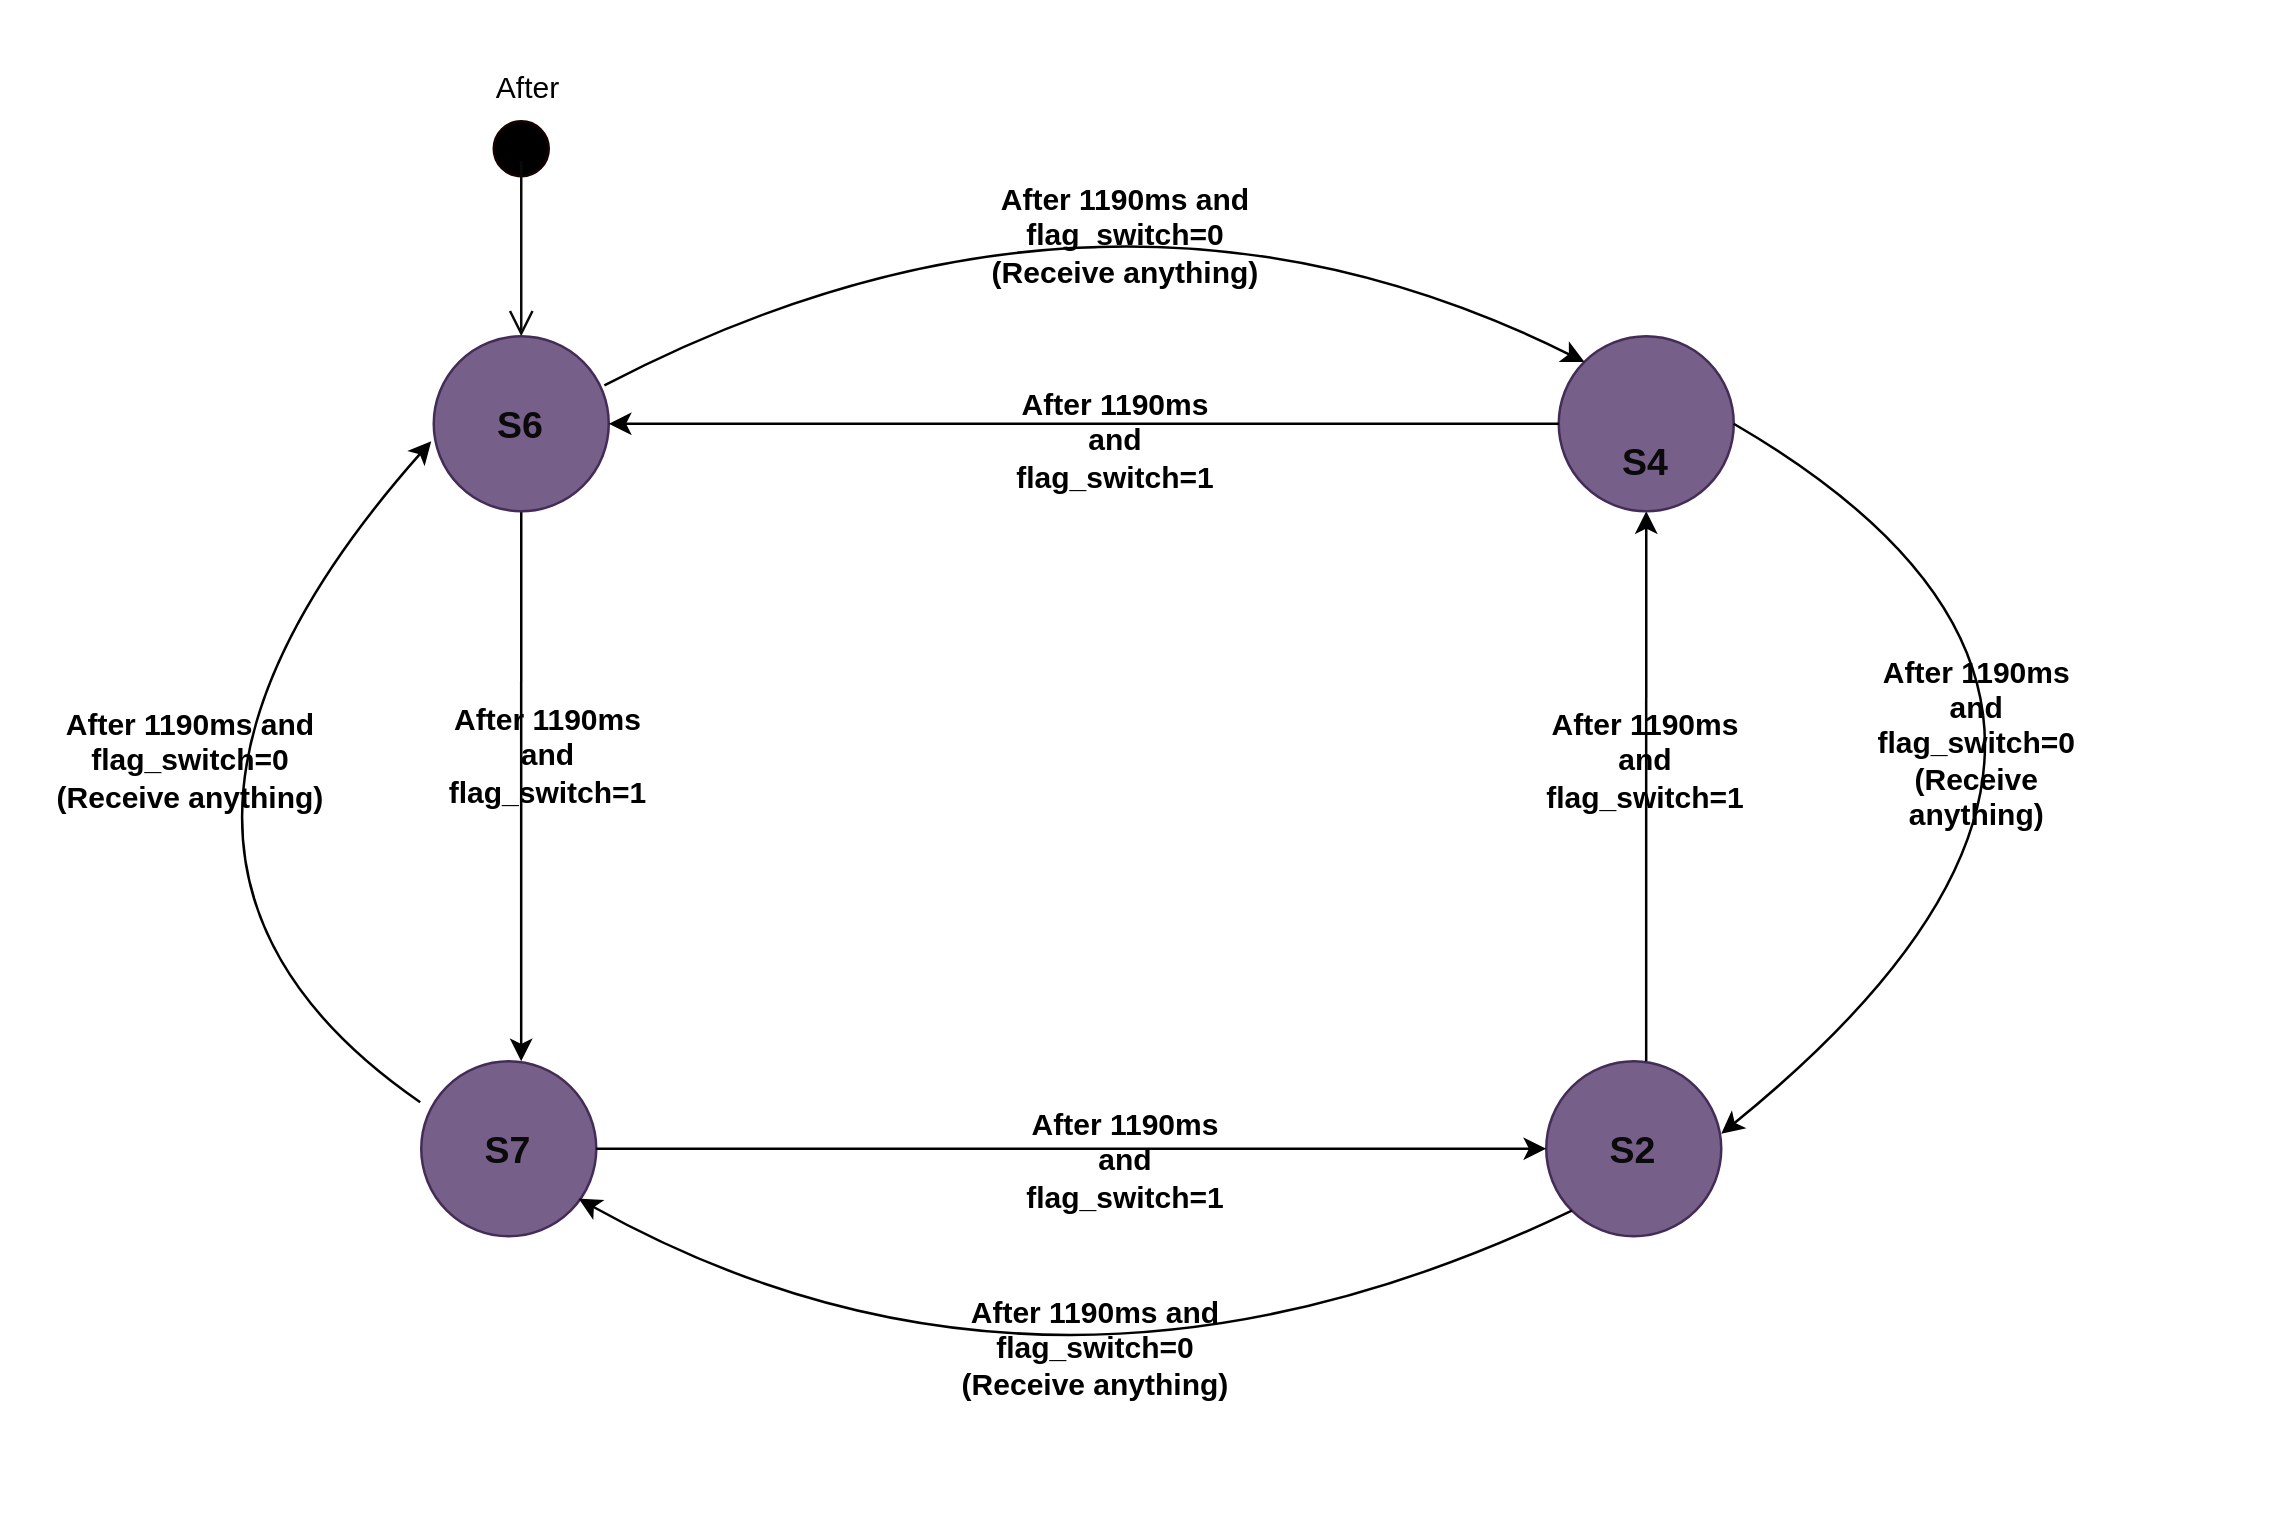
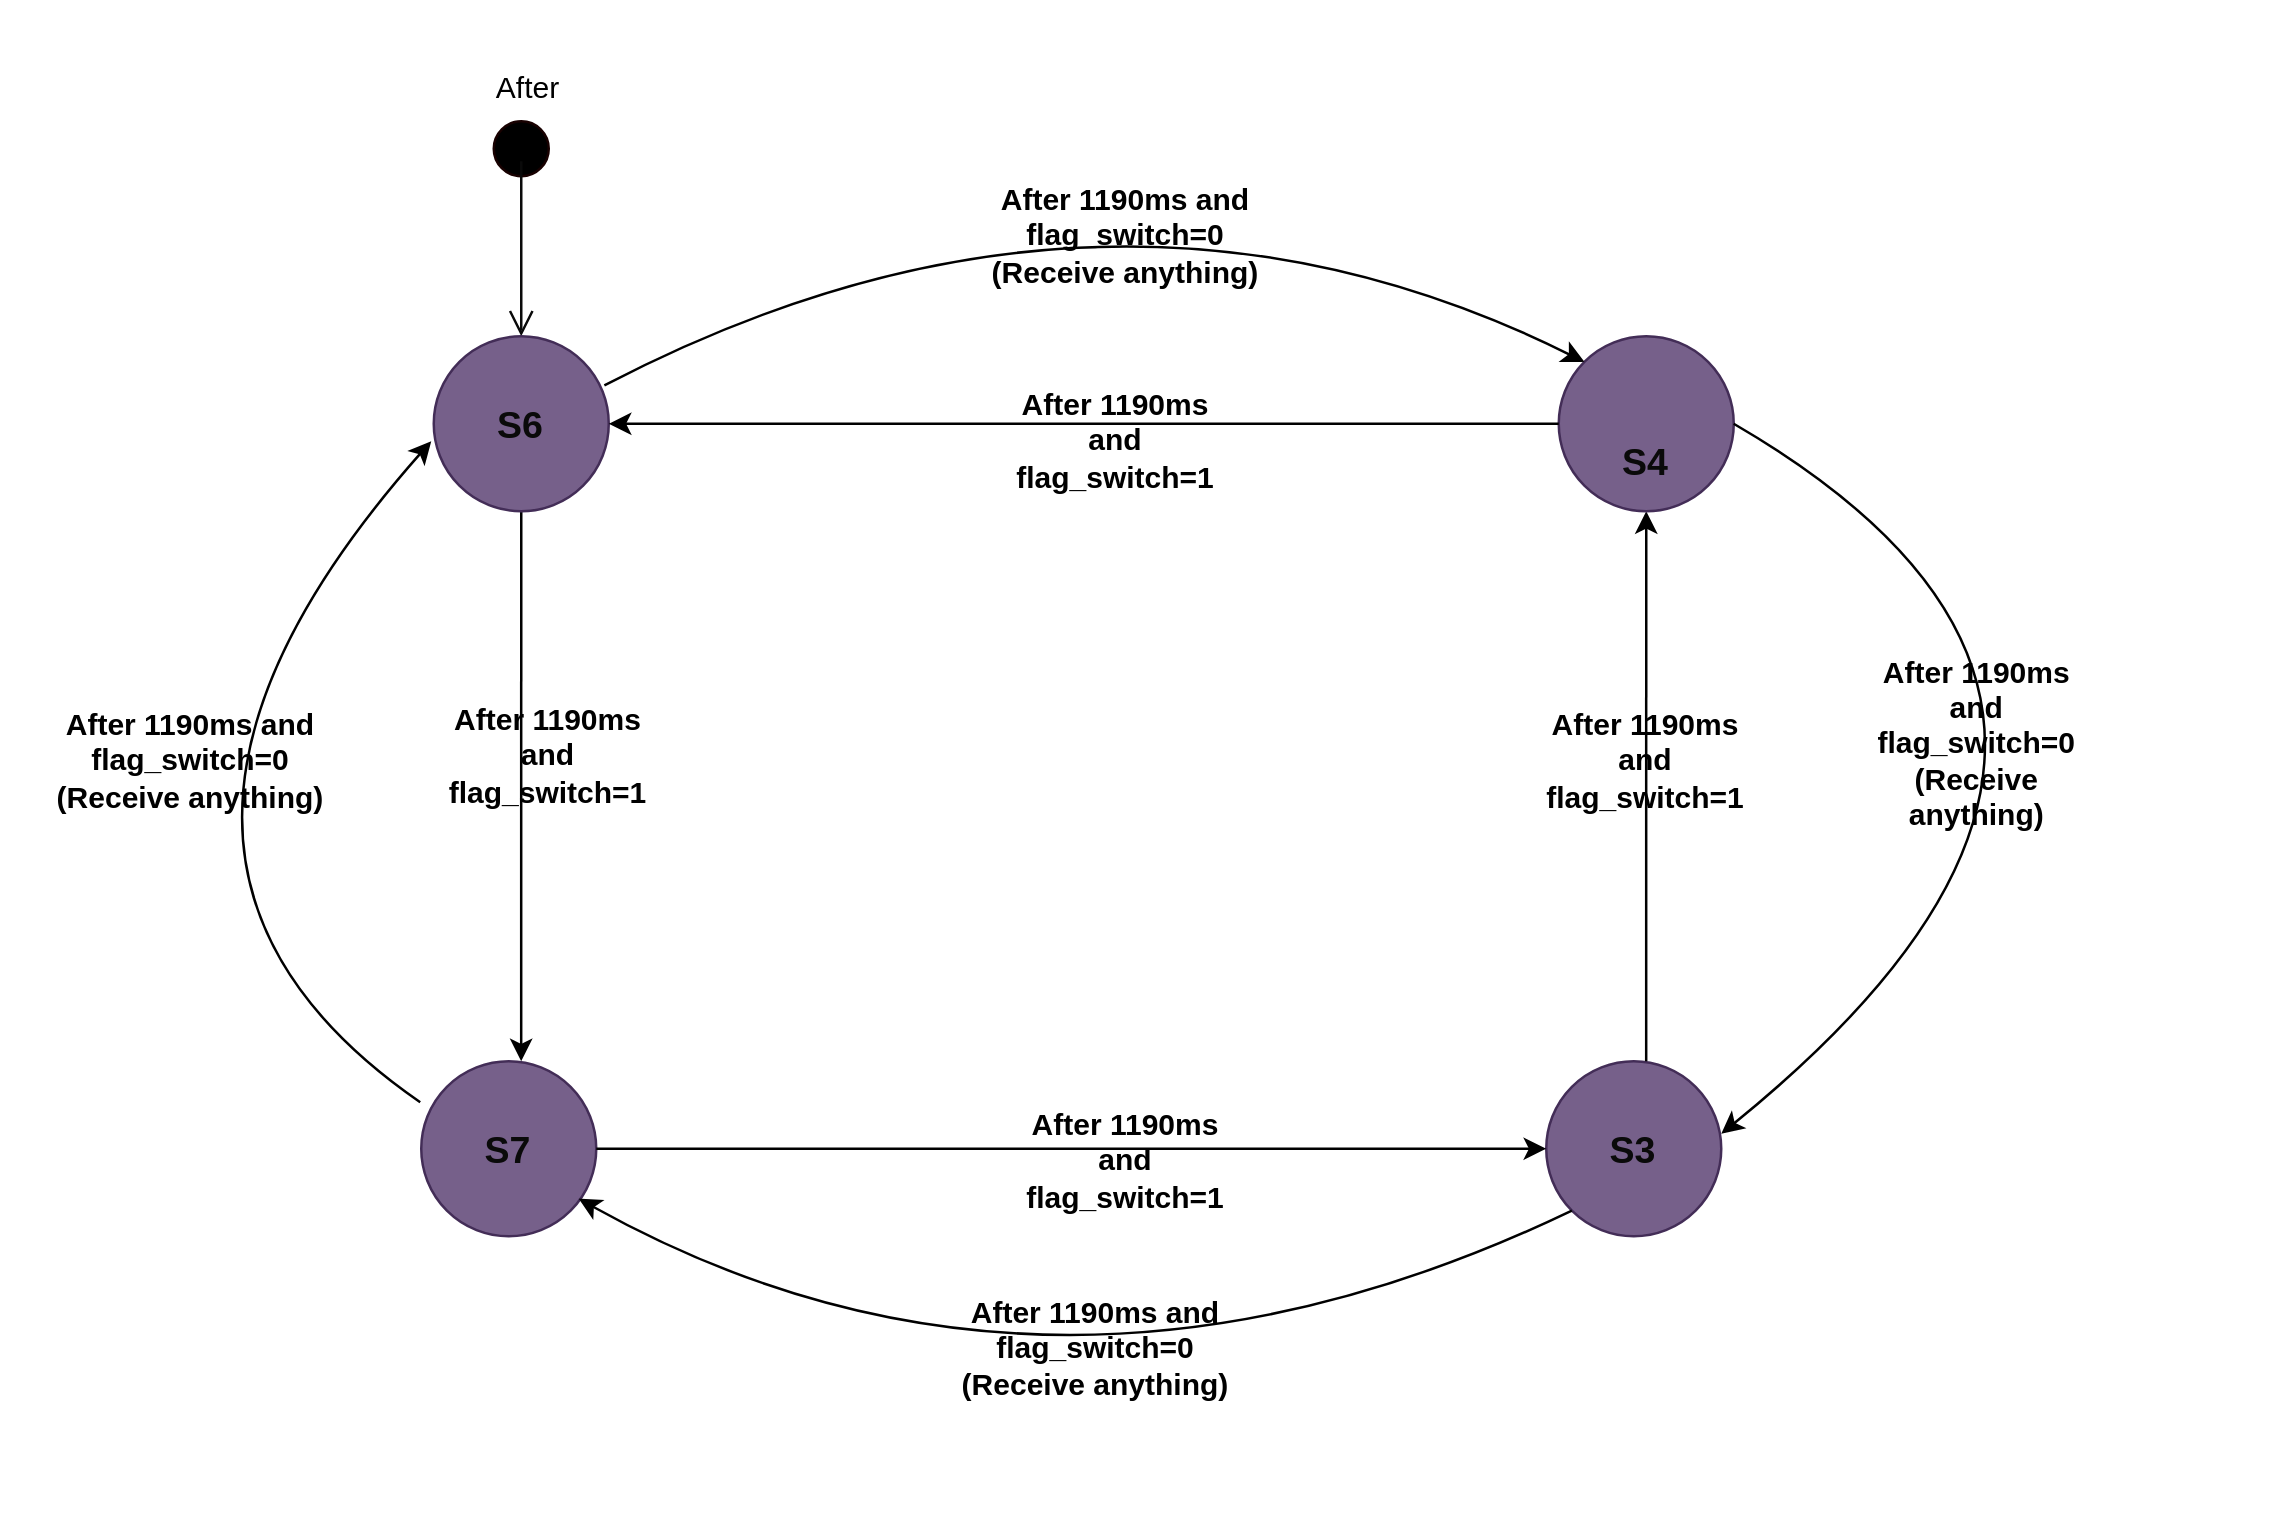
node "S2": label "S2" -> "S3"
